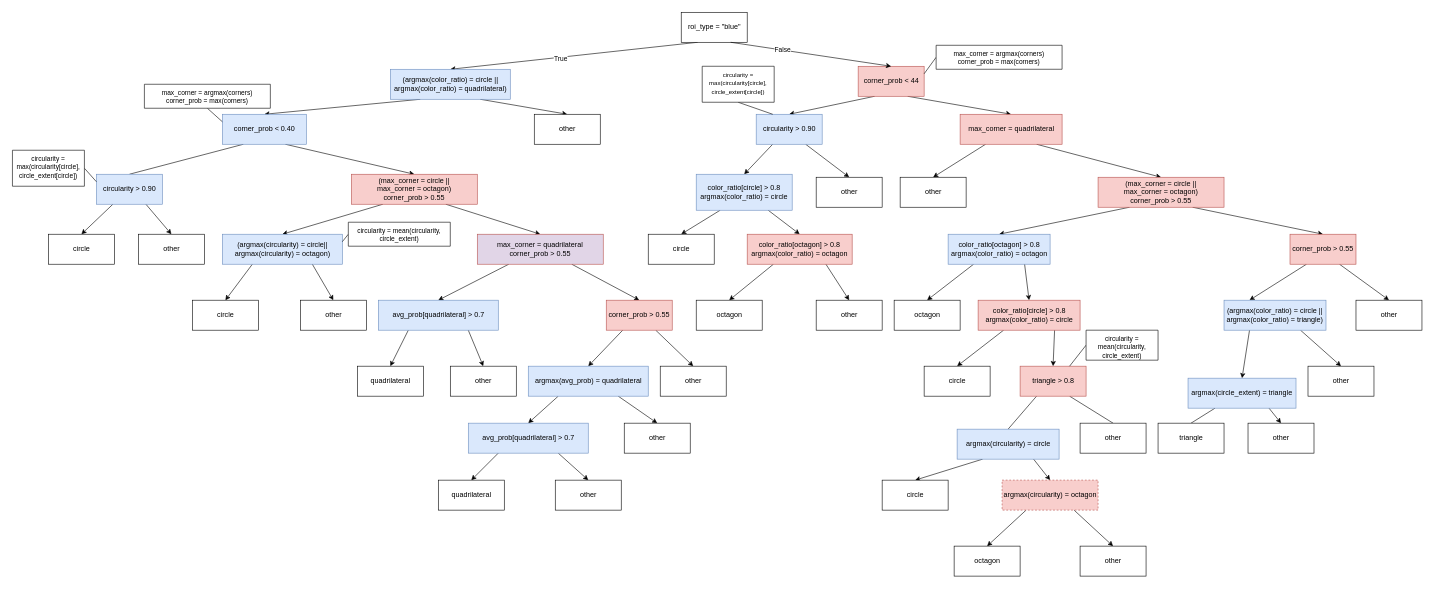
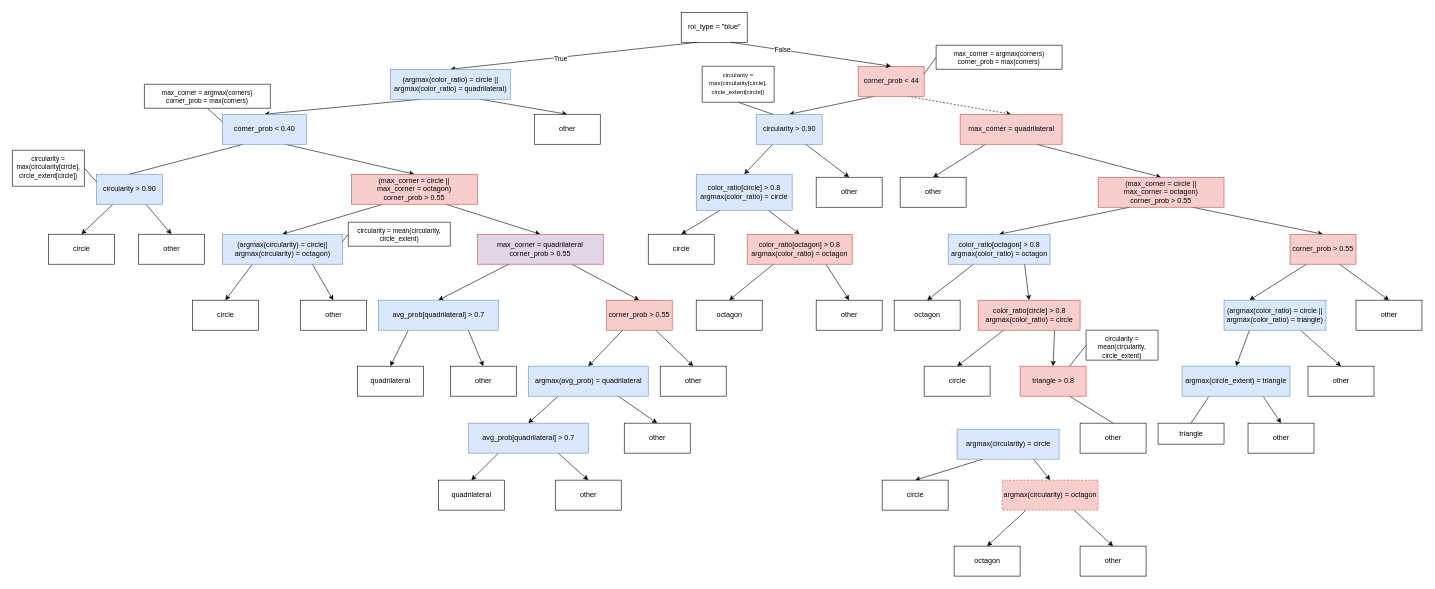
edge "corner_prob < 44" -> "max_corner = quadrilateral": style solid -> dashed
node "argmax(circle_extent) = triangle": moved (1242, 393) -> (1236, 381)
edge "triangle > 0.8" -- "argmax(circularity) = circle": removed
node "triangle": size 66x30 -> 66x21
